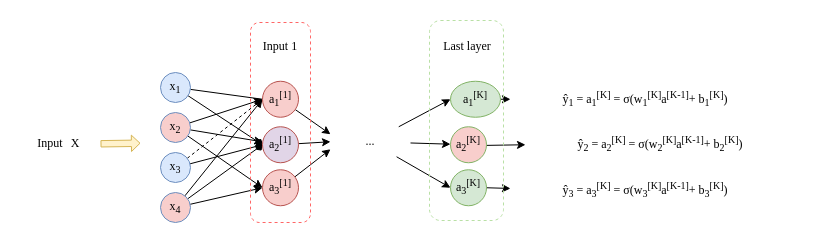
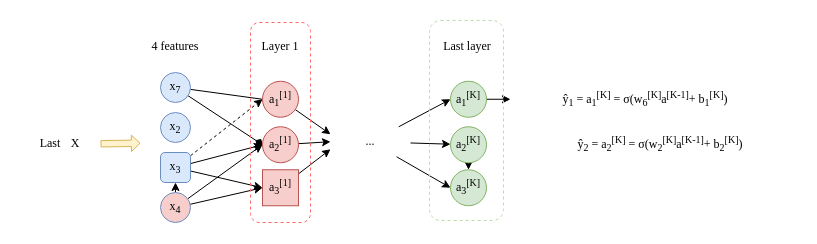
node "4 features": added
node "Input 1": label "Input 1" -> "Layer 1"
node "x1": label "x1" -> "x7"
node "a1[K]": size 50x36 -> 36x36
node "ŷ1 = a1[K] = σ(w1[K]a[K-1]+ b1[K])": label "ŷ1 = a1[K] = σ(w1[K]a[K-1]+ b1[K])" -> "ŷ1 = a1[K] = σ(w6[K]a[K-1]+ b1[K])"
edge "x2" -> "a1[1]": removed
node "x2": fillcolor #f8cecc -> #dae8fc
edge "x2" -> "a2[1]": removed
node "Input": label "Input" -> "Last"
node "a2[1]": fillcolor #e1d5e7 -> #f8cecc
node "a2[K]": fillcolor #f8cecc -> #d5e8d4
edge "a2[K]" -> "ŷ2 = a2[K] = σ(w2[K]a[K-1]+ b2[K])": now "a2[K]" -> "a3[K]"
edge "x3" -> "a2[1]": arrowhead diamond -> classic
edge "x4" -> "a1[1]": now "x4" -> "x3"
edge "x4" -> "a2[1]": arrowhead diamond -> classic
edge "x2" -> "a3[1]": removed
node "x3": shape ellipse -> rounded rectangle
edge "x3" -> "a3[1]": added
node "a3[1]": shape ellipse -> rectangle
edge "a3[K]" -> "ŷ3 = a3[K] = σ(w3[K]a[K-1]+ b3[K])": removed
node "ŷ3 = a3[K] = σ(w3[K]a[K-1]+ b3[K])": removed
